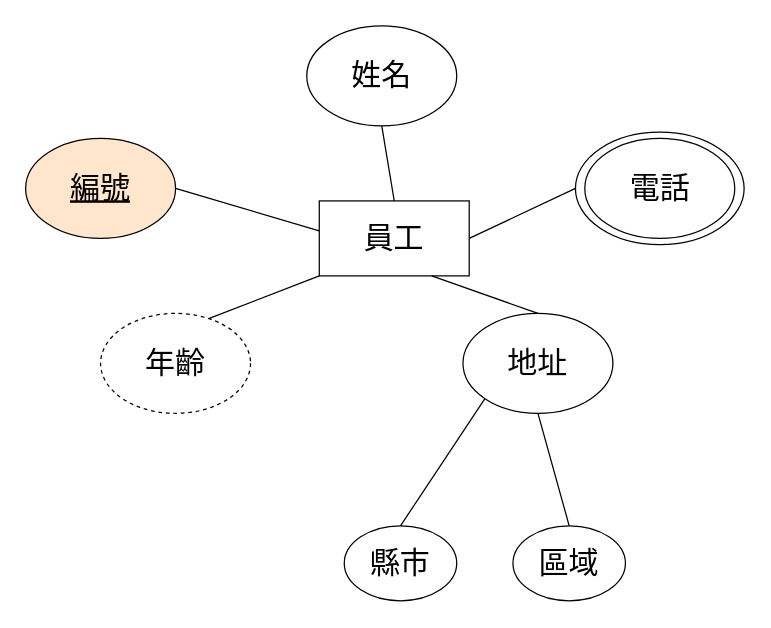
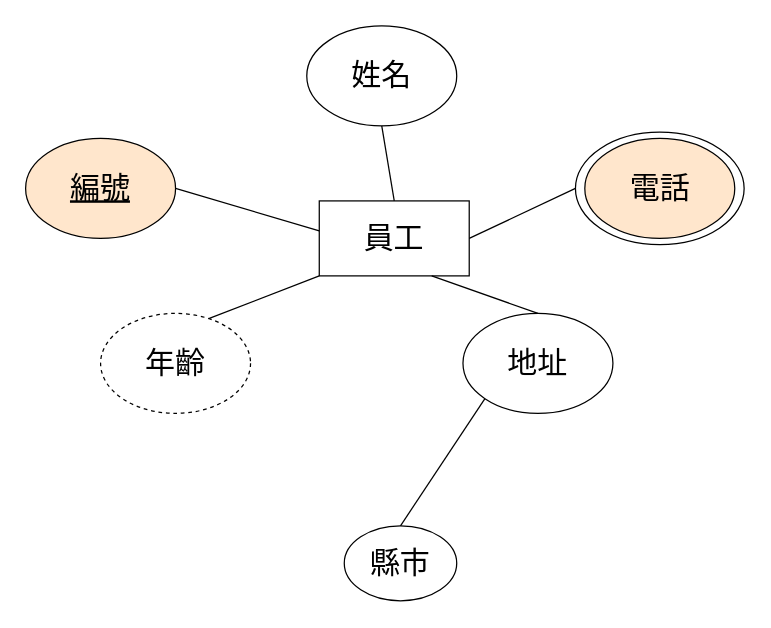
node "電話": fillcolor #ffffff -> #ffe6cc
edge "地址" -- "區域": removed
node "區域": removed
